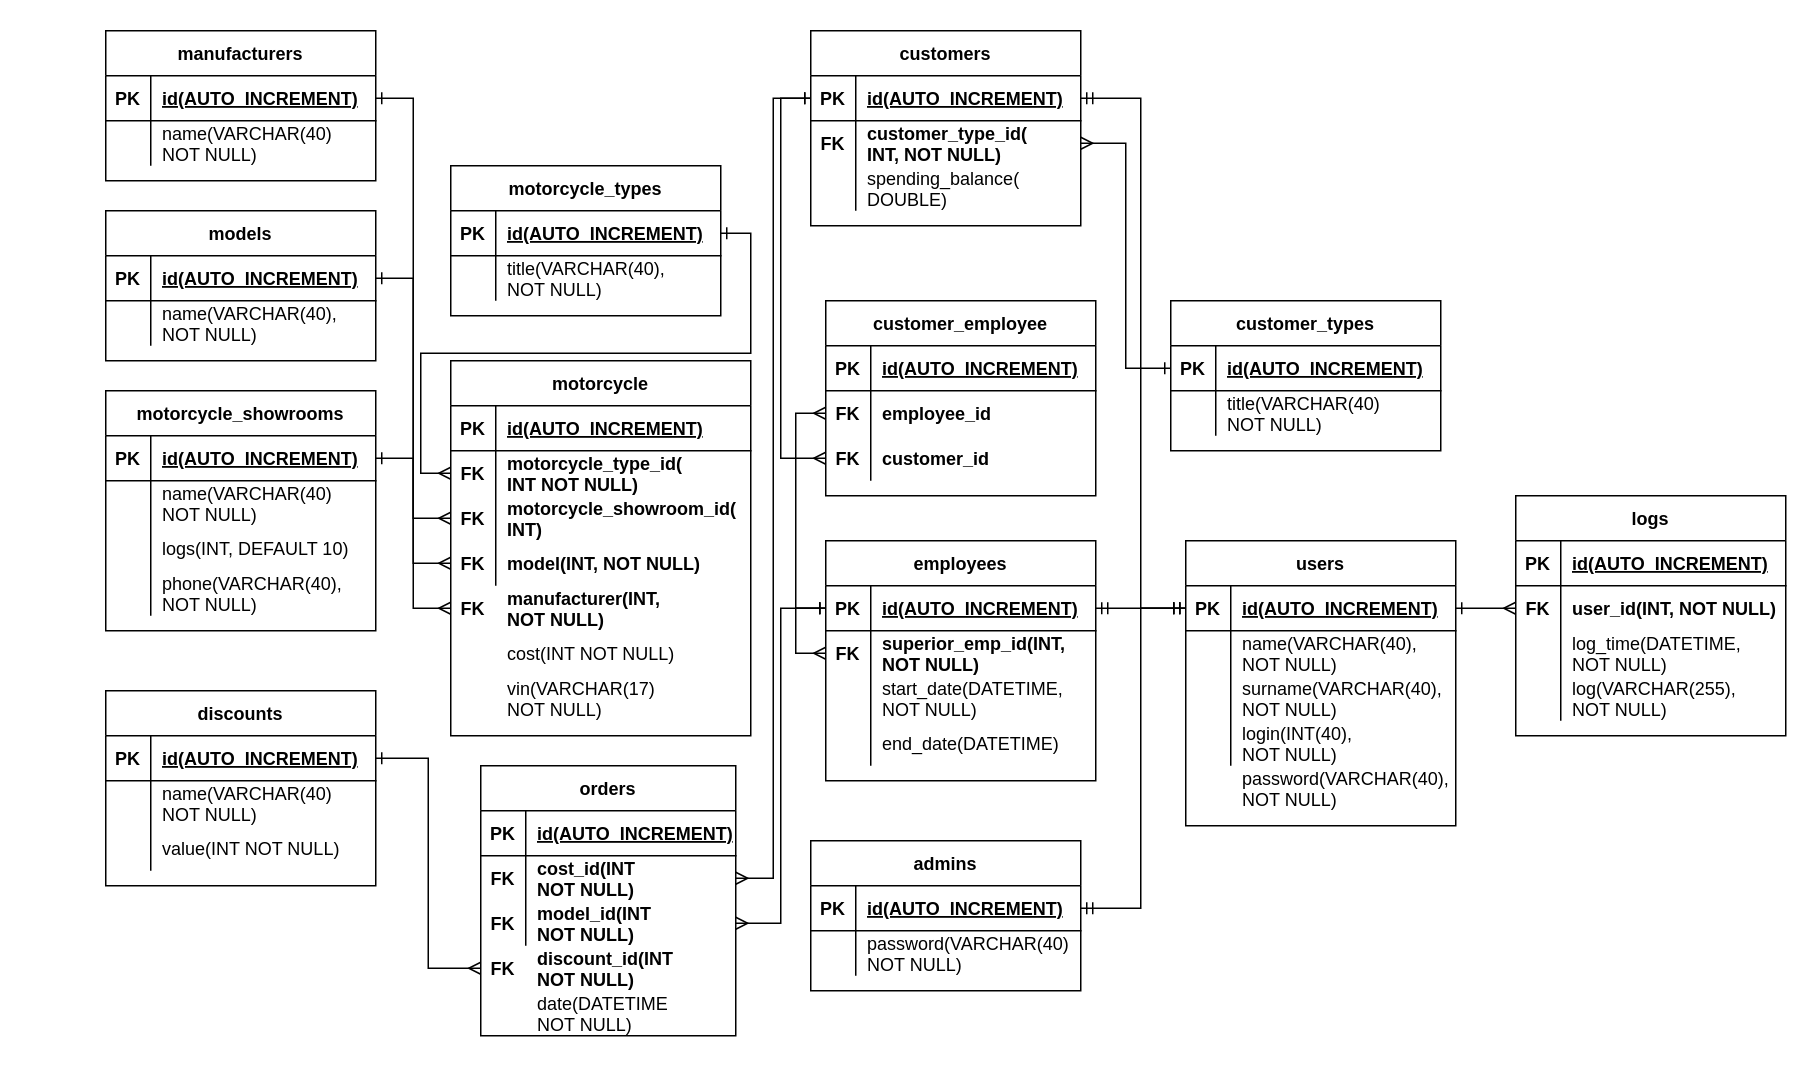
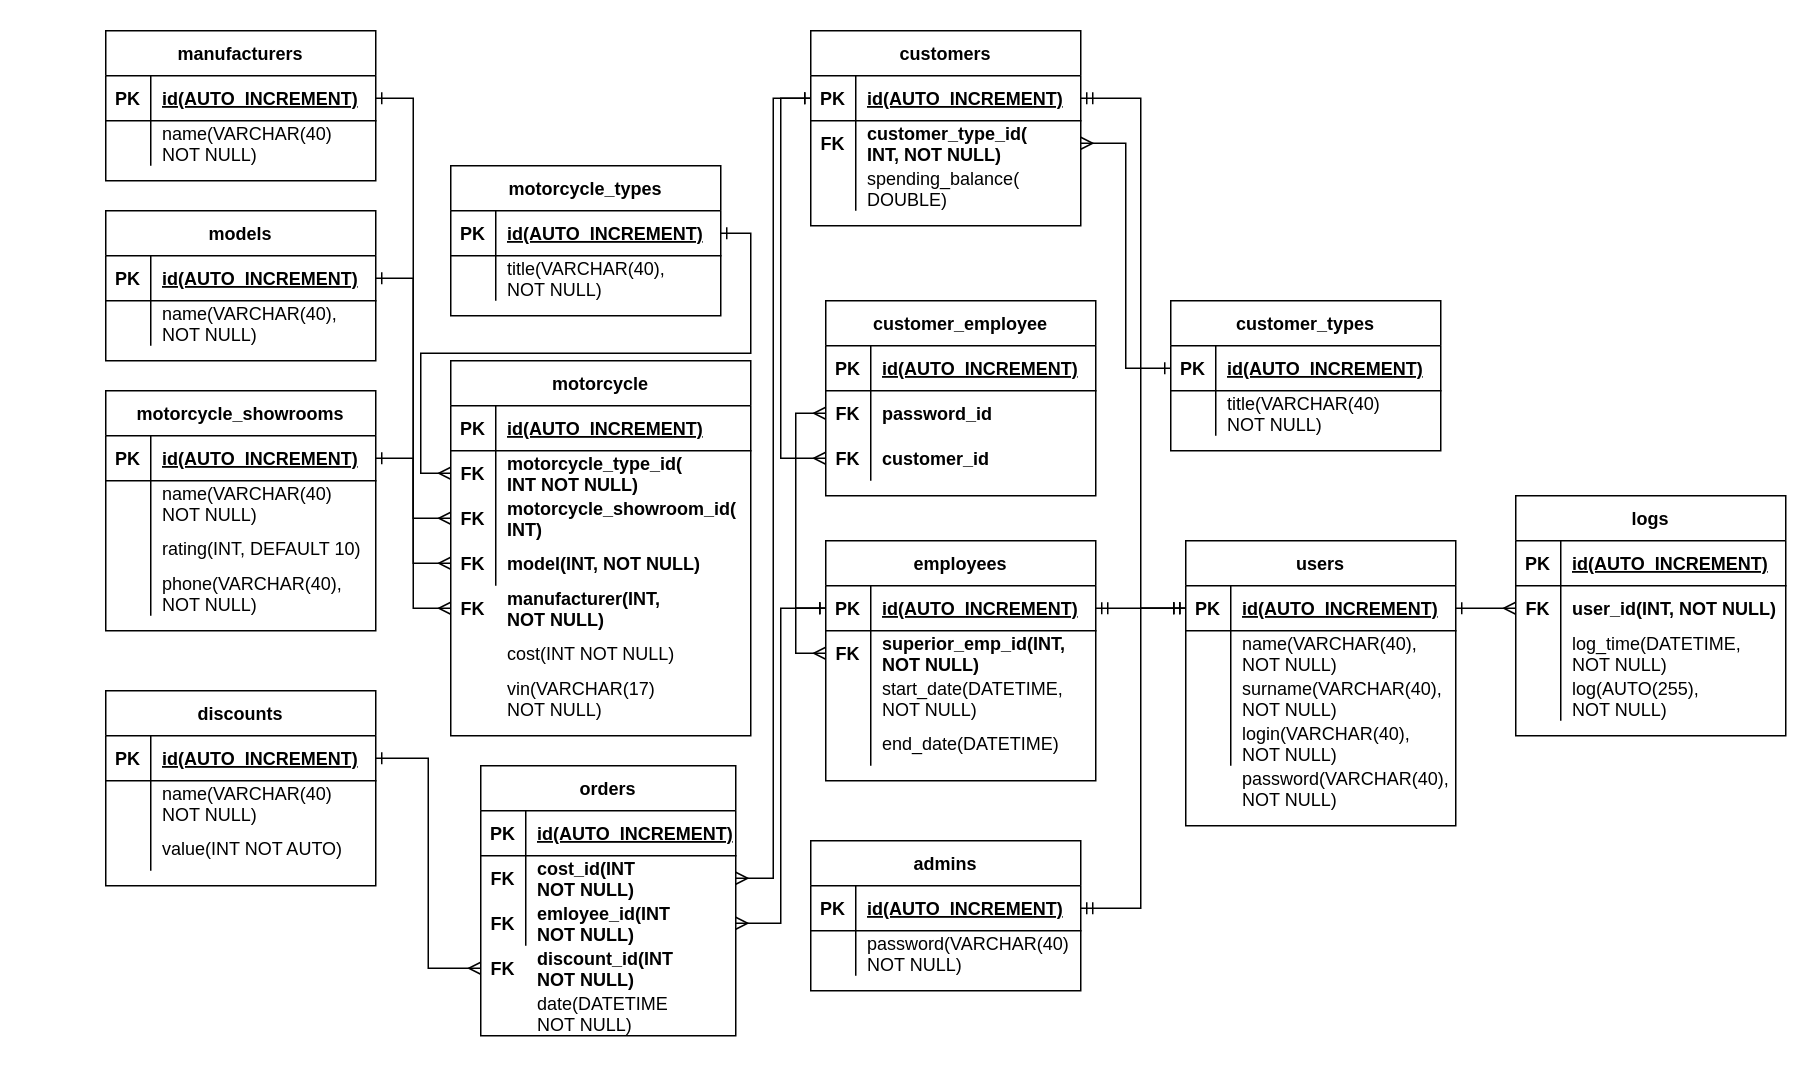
node "employee_id": label "employee_id" -> "password_id"
node "logs(INT, DEFAULT 10)": label "logs(INT, DEFAULT 10)" -> "rating(INT, DEFAULT 10)"
node "log(VARCHAR(255), NOT NULL)": label "log(VARCHAR(255), NOT NULL)" -> "log(AUTO(255), NOT NULL)"
node "login(INT(40), NOT NULL)": label "login(INT(40), NOT NULL)" -> "login(VARCHAR(40), NOT NULL)"
node "value(INT NOT NULL)": label "value(INT NOT NULL)" -> "value(INT NOT AUTO)"
node "model_id(INT NOT NULL)": label "model_id(INT NOT NULL)" -> "emloyee_id(INT NOT NULL)"
